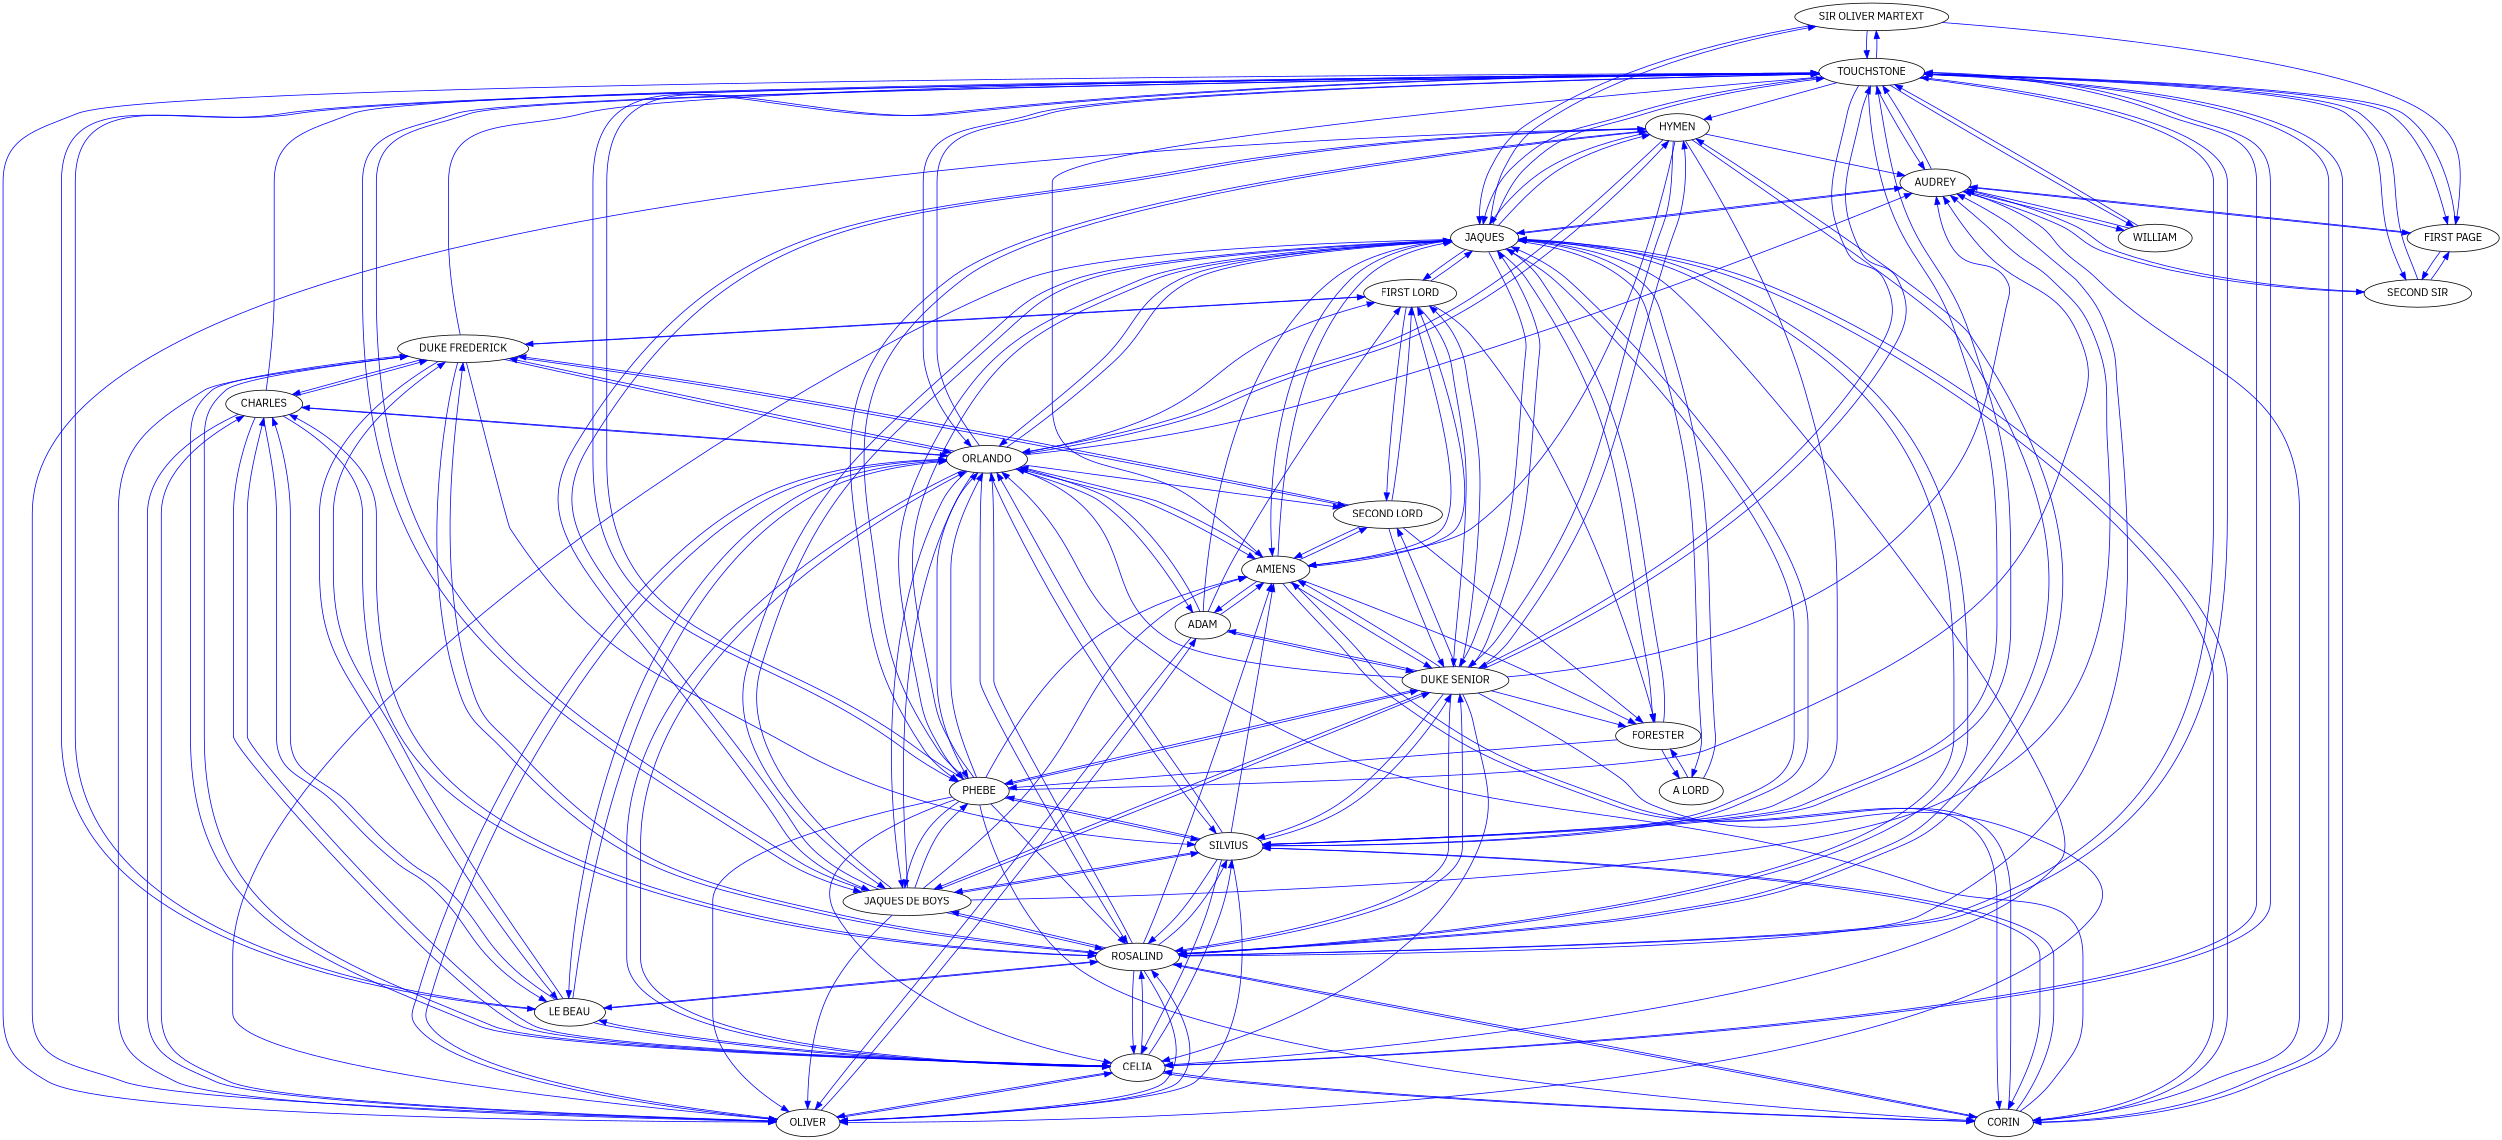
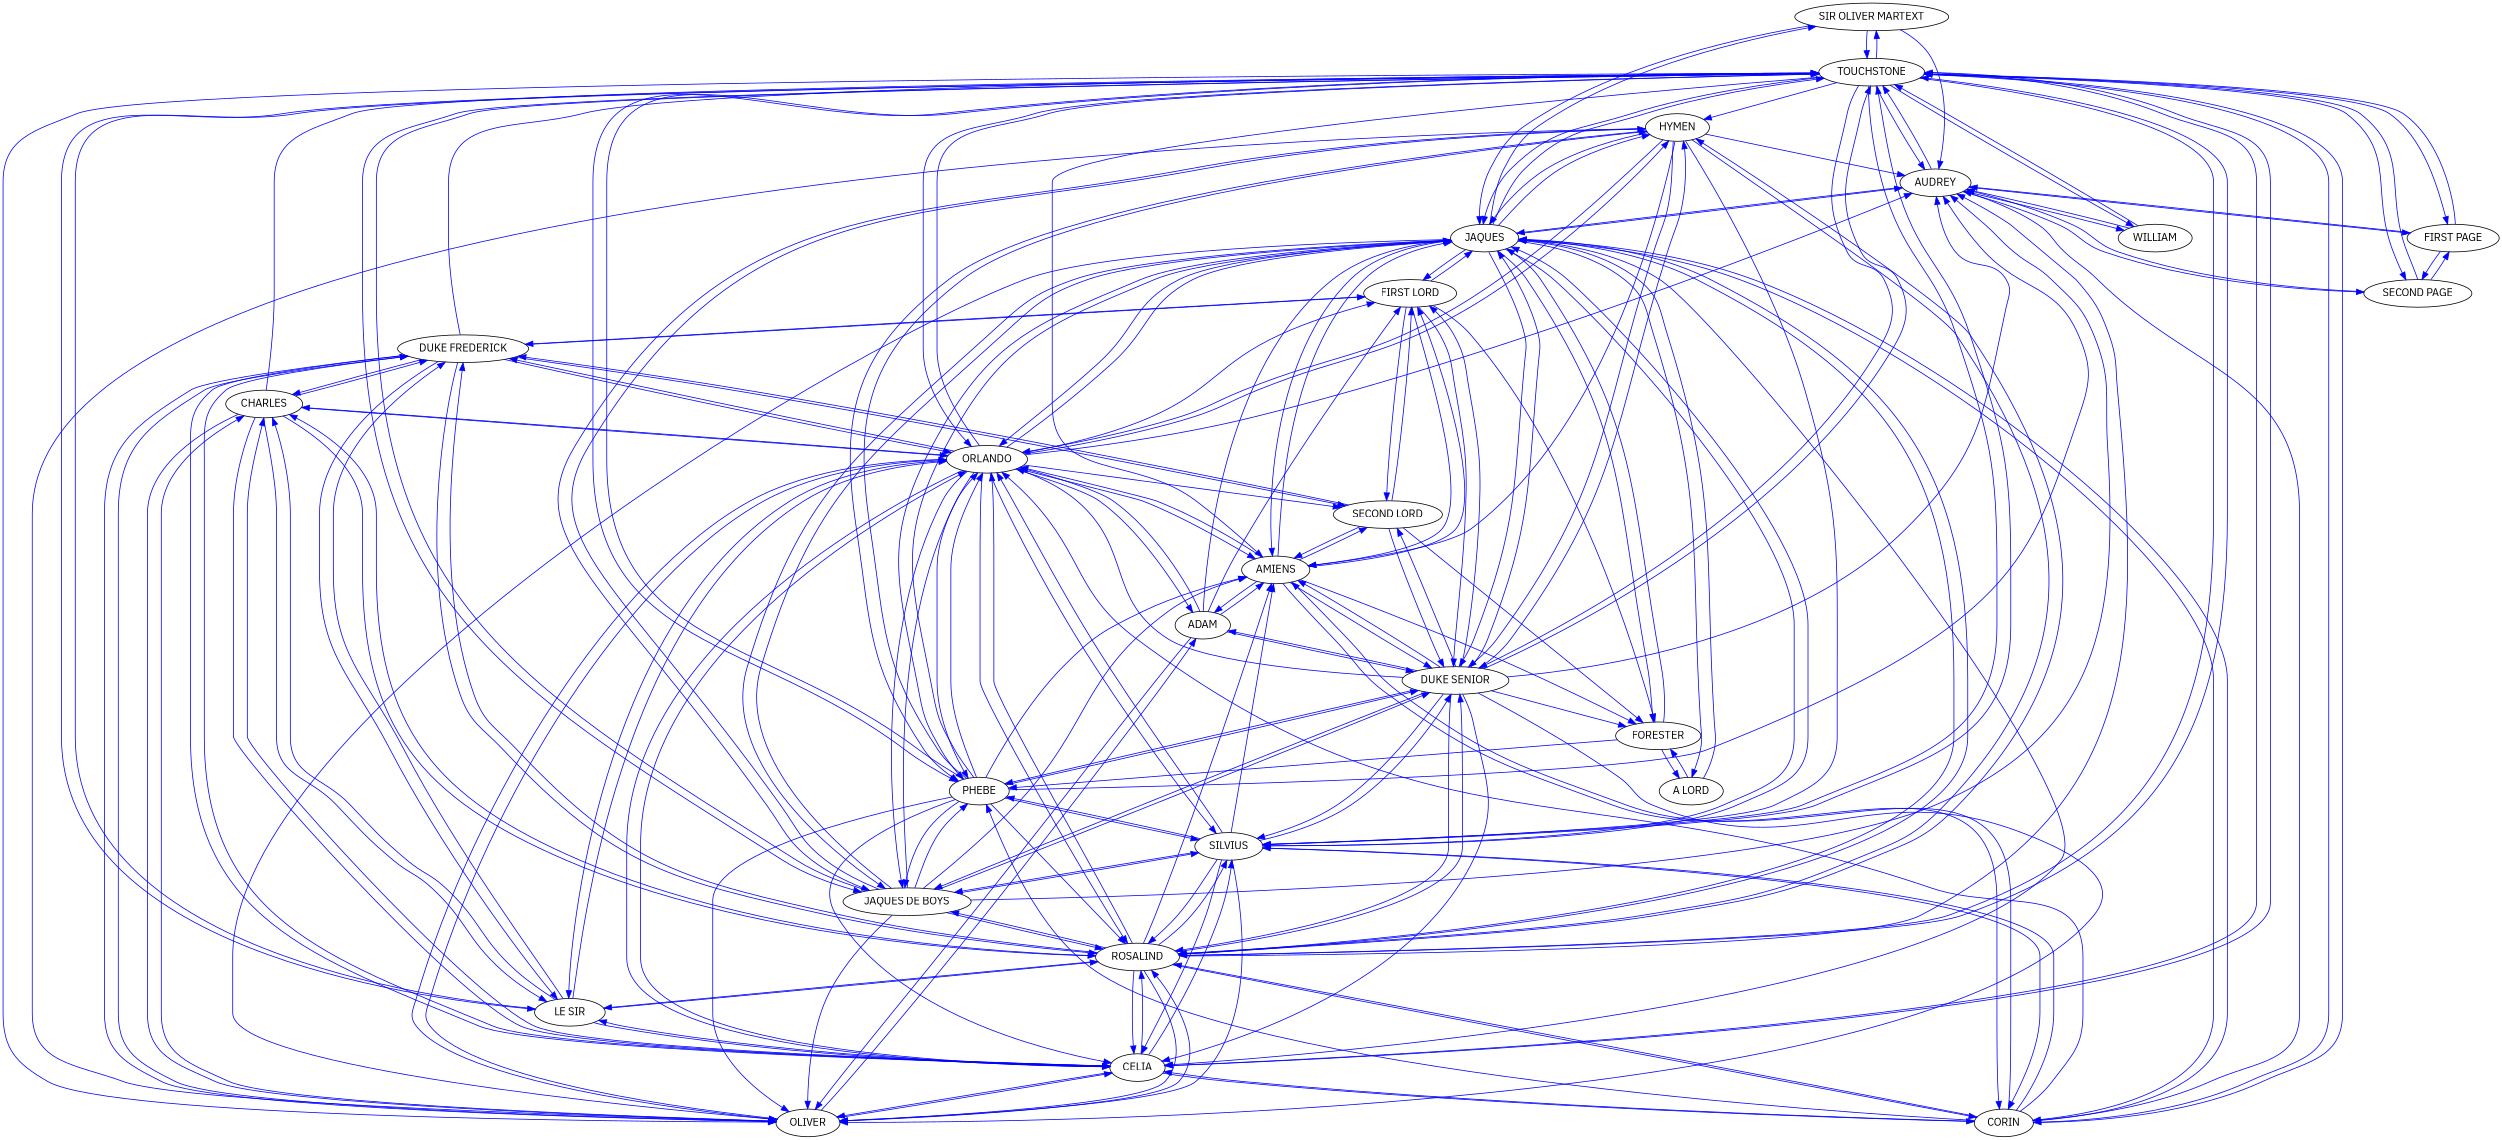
edge "SIR OLIVER MARTEXT" -> "FIRST PAGE": now "SIR OLIVER MARTEXT" -> "AUDREY"
node "SECOND SIR": label "SECOND SIR" -> "SECOND PAGE"
edge "DUKE FREDERICK" -> "SILVIUS": now "DUKE FREDERICK" -> "OLIVER"
node "LE BEAU": label "LE BEAU" -> "LE SIR"
edge "PHEBE" -> "CORIN": reversed
